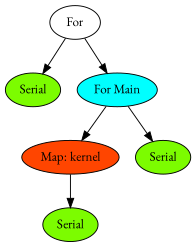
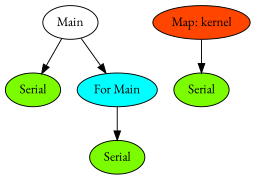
node "For": label "For" -> "Main"
edge "For Main" -> "Map: kernel": removed
